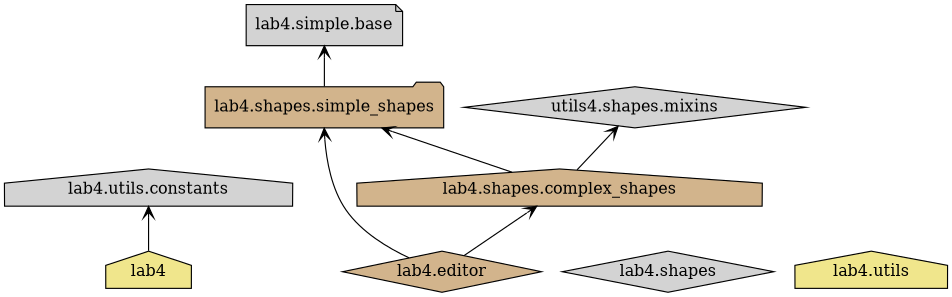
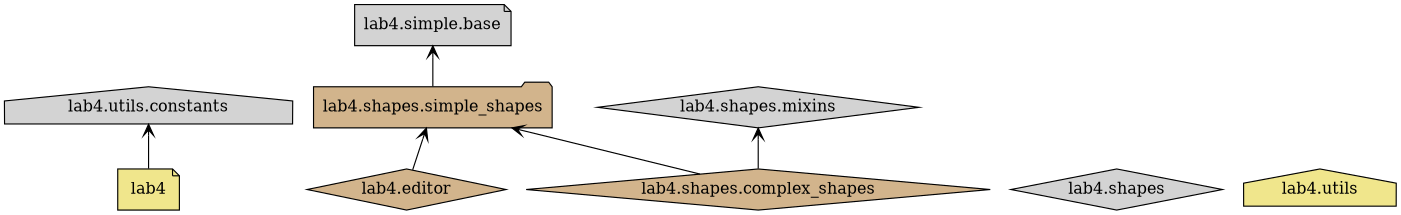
node "utils4.shapes.mixins": label "utils4.shapes.mixins" -> "lab4.shapes.mixins"
node "lab4.shapes.complex_shapes": shape house -> diamond
edge "lab4.editor" -> "lab4.shapes.complex_shapes": removed
node "lab4": shape house -> note
